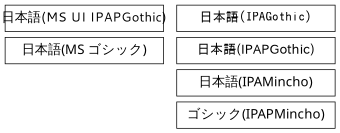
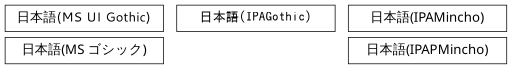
node "日本語(MS UI IPAPGothic)": label "日本語(MS UI IPAPGothic)" -> "日本語(MS UI Gothic)"
node "日本語(IPAPGothic)": removed
node "ゴシック(IPAPMincho)": label "ゴシック(IPAPMincho)" -> "日本語(IPAPMincho)"
